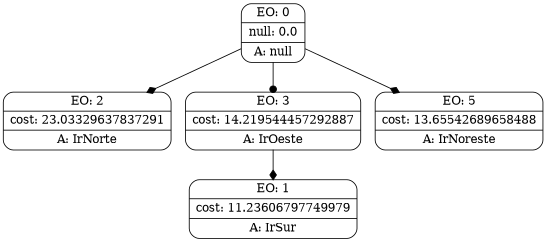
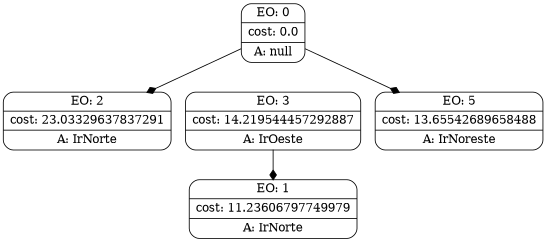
node "EO: 0": text "null: 0.0" -> "cost: 0.0"
edge "EO: 0" -> "EO: 3": removed
node "EO: 1": text "A: IrSur" -> "A: IrNorte"
